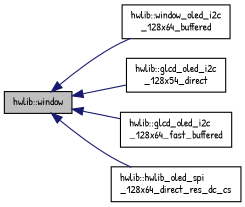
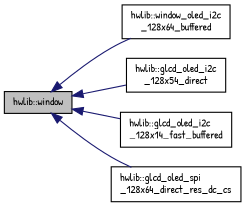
node "hwlib::glcd_oled_i2c _128x64_fast_buffered": label "hwlib::glcd_oled_i2c _128x64_fast_buffered" -> "hwlib::glcd_oled_i2c _128x14_fast_buffered"
node "hwlib::hwlib_oled_spi _128x64_direct_res_dc_cs": label "hwlib::hwlib_oled_spi _128x64_direct_res_dc_cs" -> "hwlib::glcd_oled_spi _128x64_direct_res_dc_cs"
